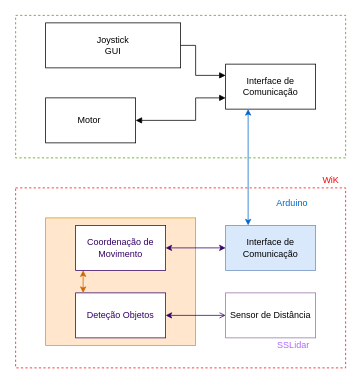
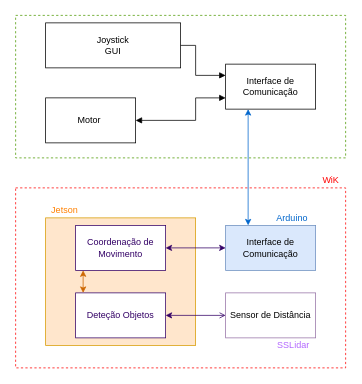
node "Arduino": moved (293, 203) -> (293, 218)
node "Jetson": added
